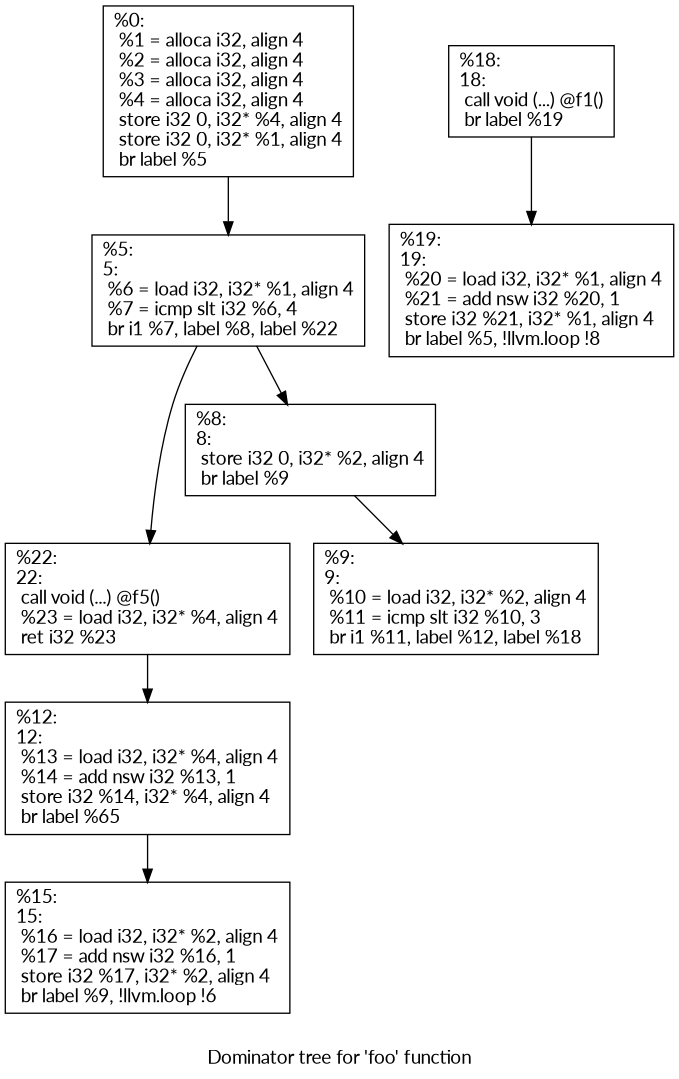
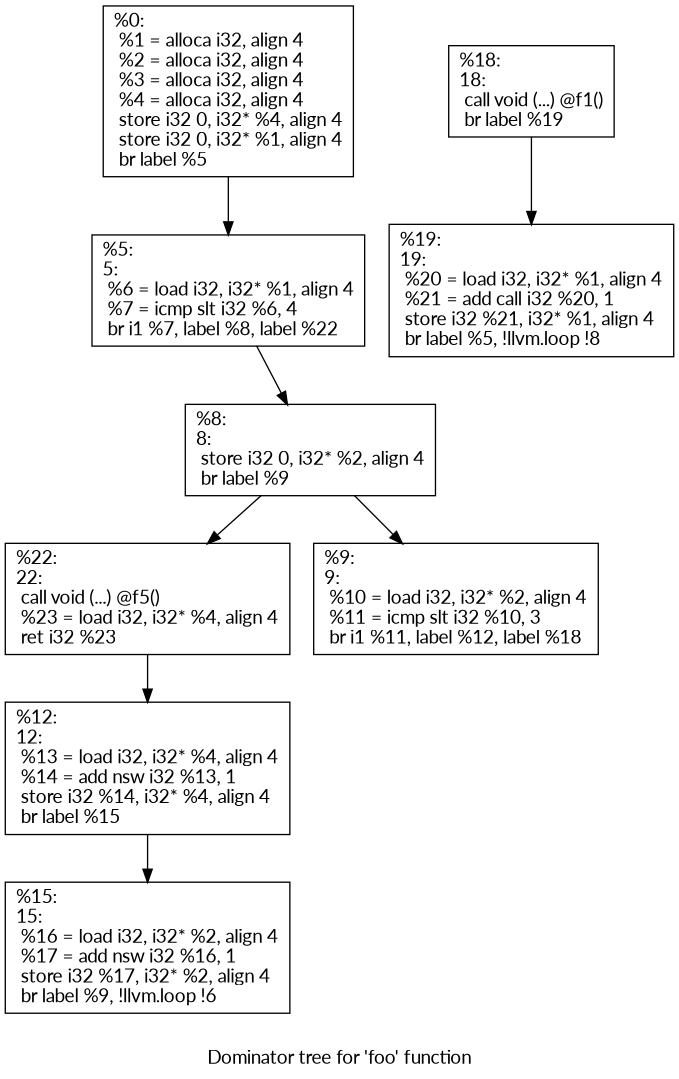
node "%19:": text "%21 = add nsw i32 %20, 1" -> "%21 = add call i32 %20, 1"
edge "%5:" -> "%22:": now "%8:" -> "%22:"
node "%12:": text "br label %65" -> "br label %15"
